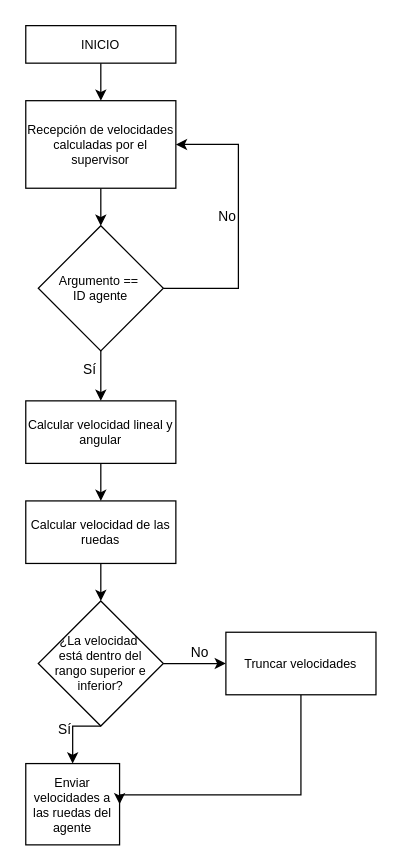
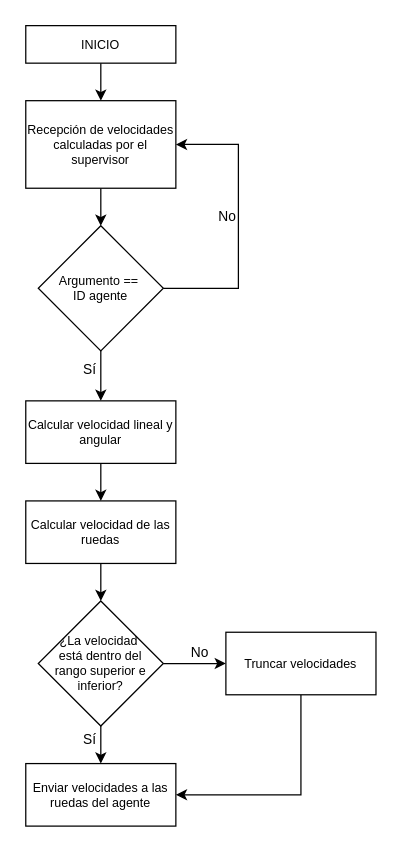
node "Enviar velocidades a las ruedas del agente": size 94x81 -> 150x63
